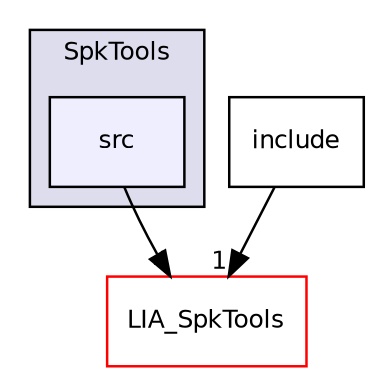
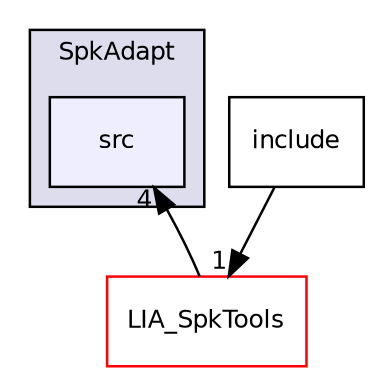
cluster "SpkTools": label "SpkTools" -> "SpkAdapt"
edge "src" -> "LIA_SpkTools": reversed
